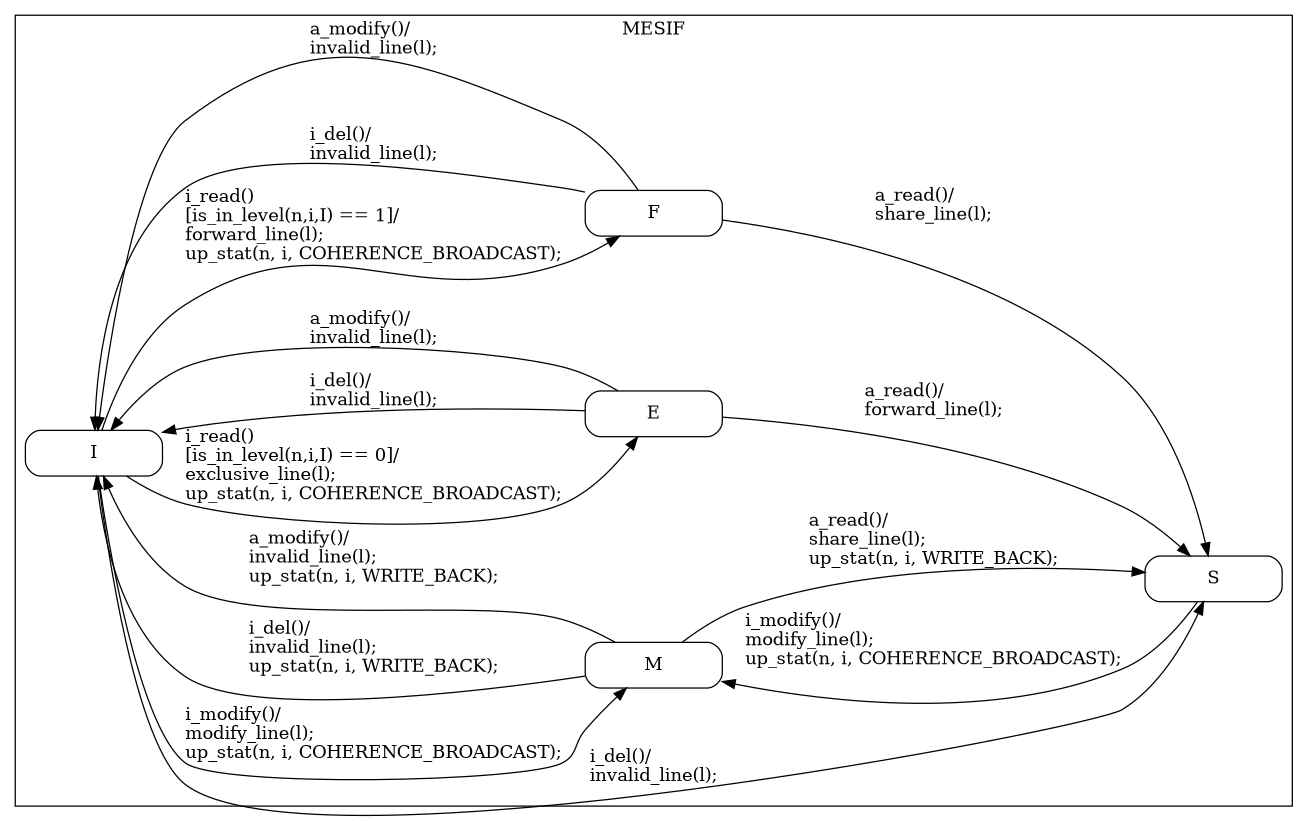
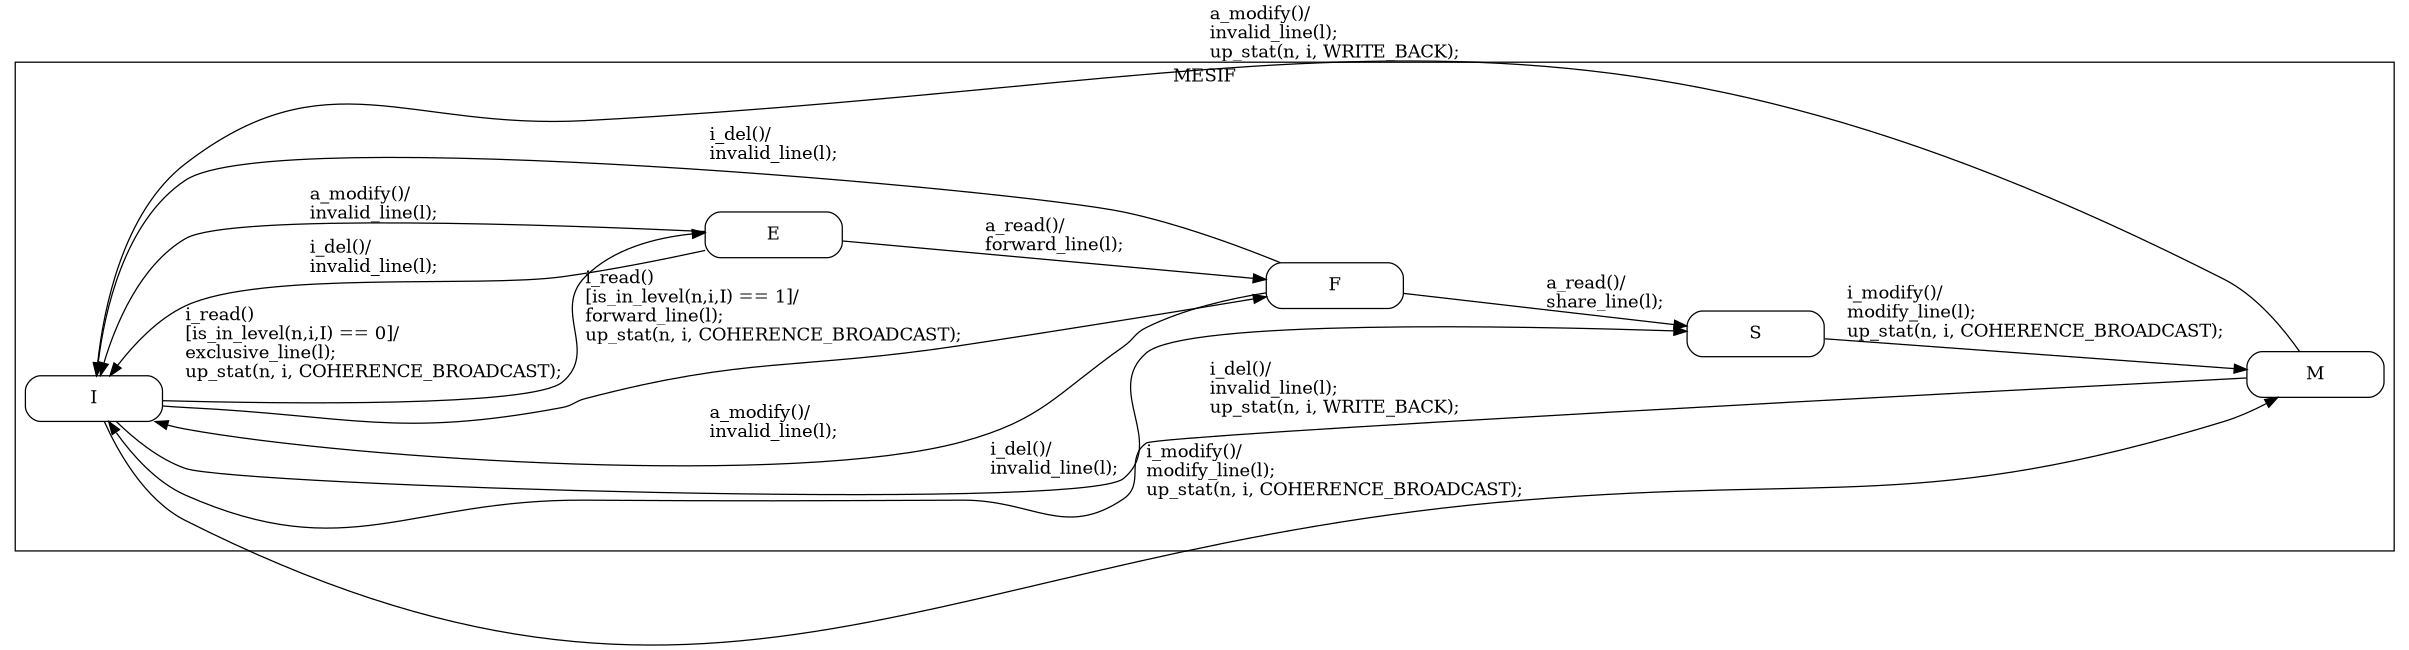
edge "E" -> "S": now "E" -> "F"
edge "M" -> "S": removed, label "a_read()/ share_line(l); up_stat(n, i, WRITE_BACK);"
